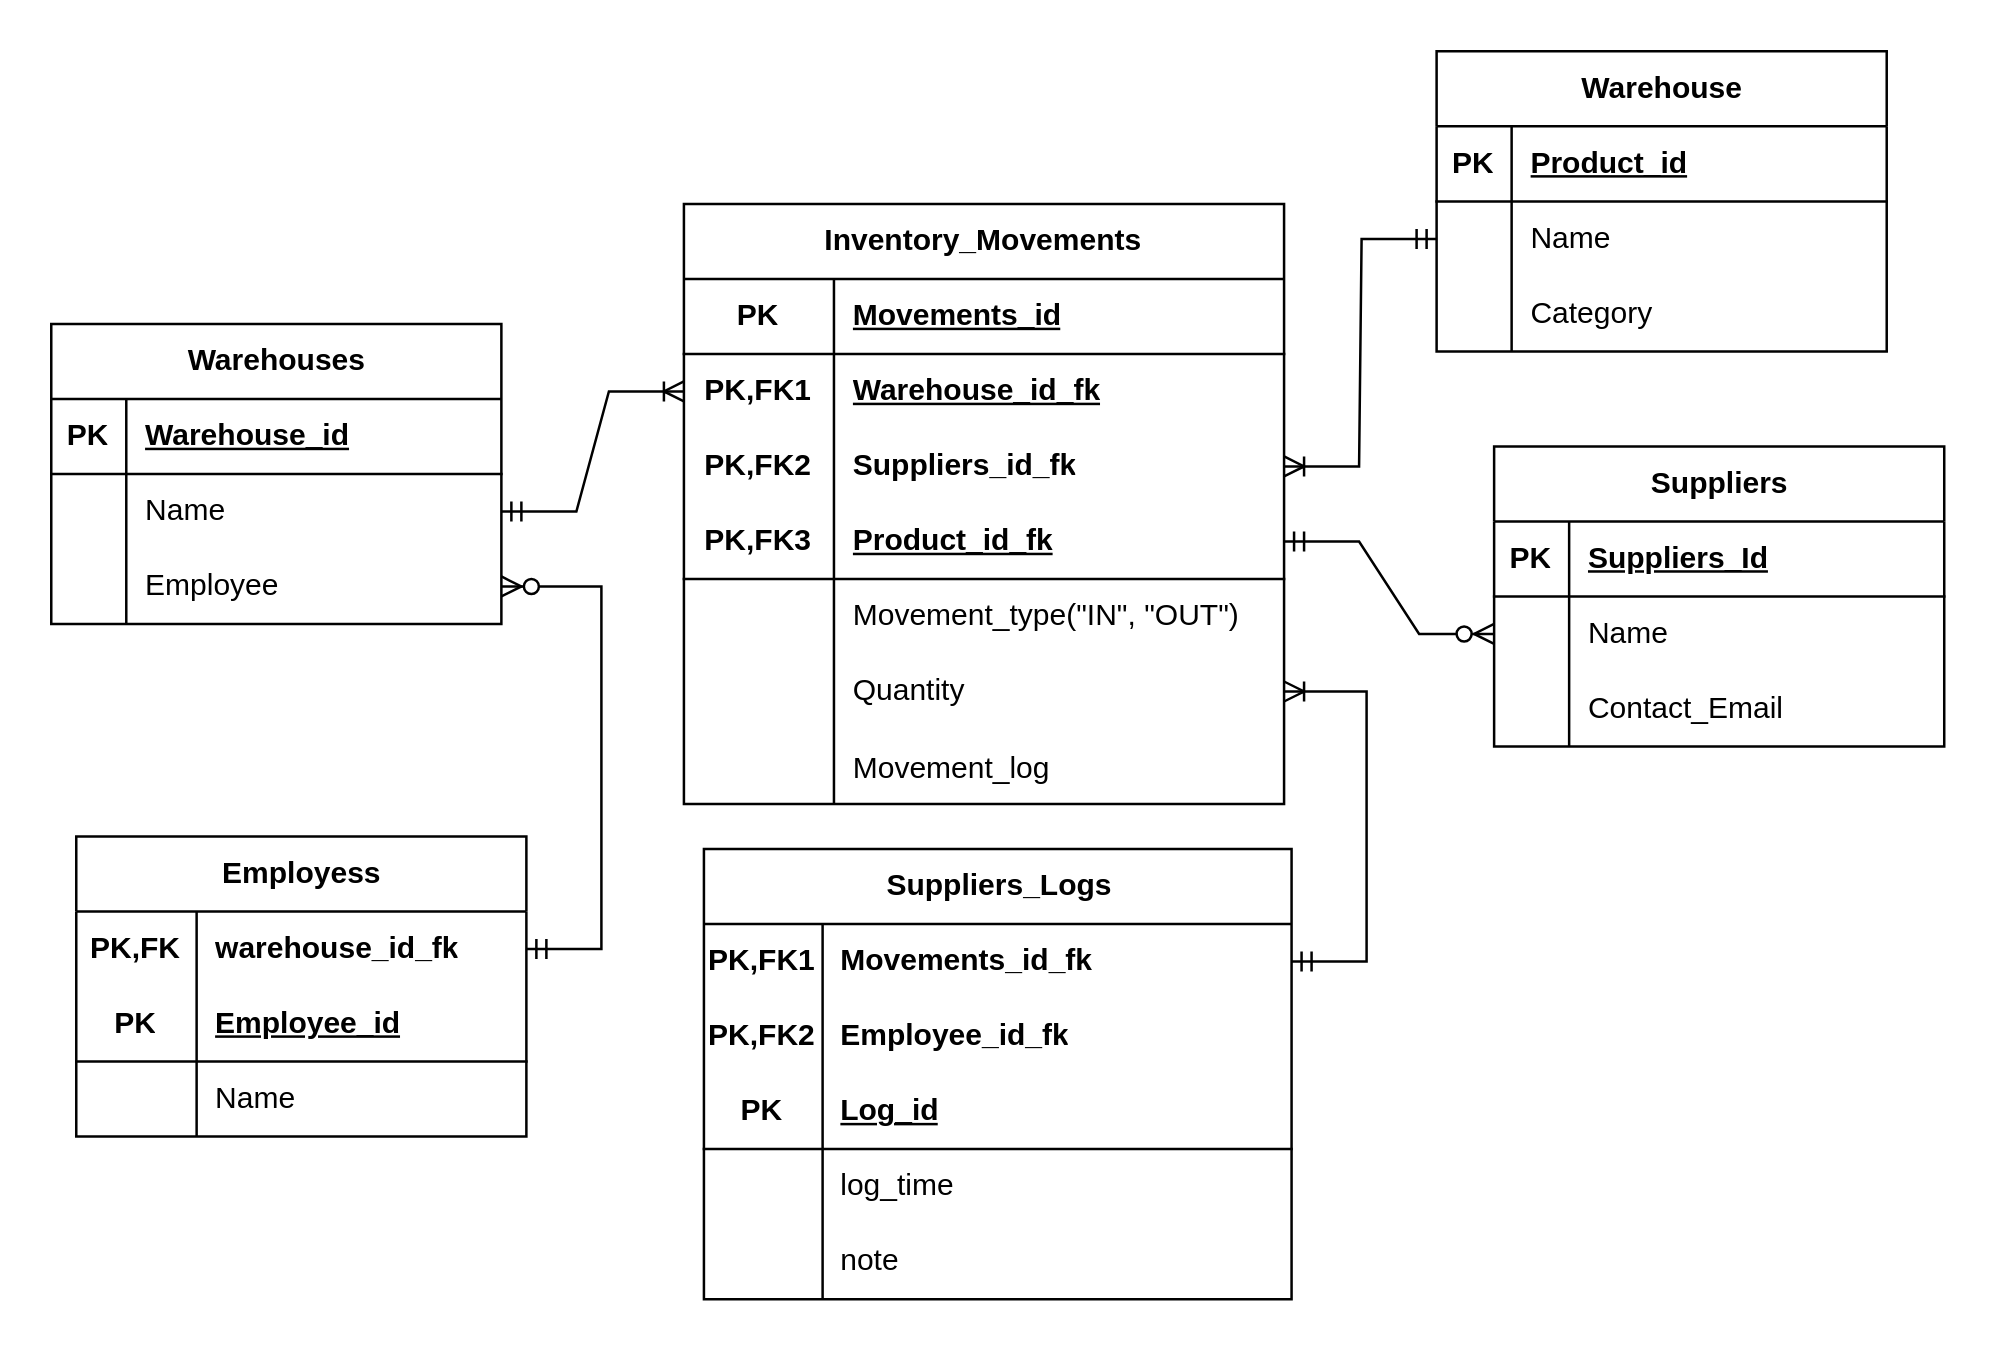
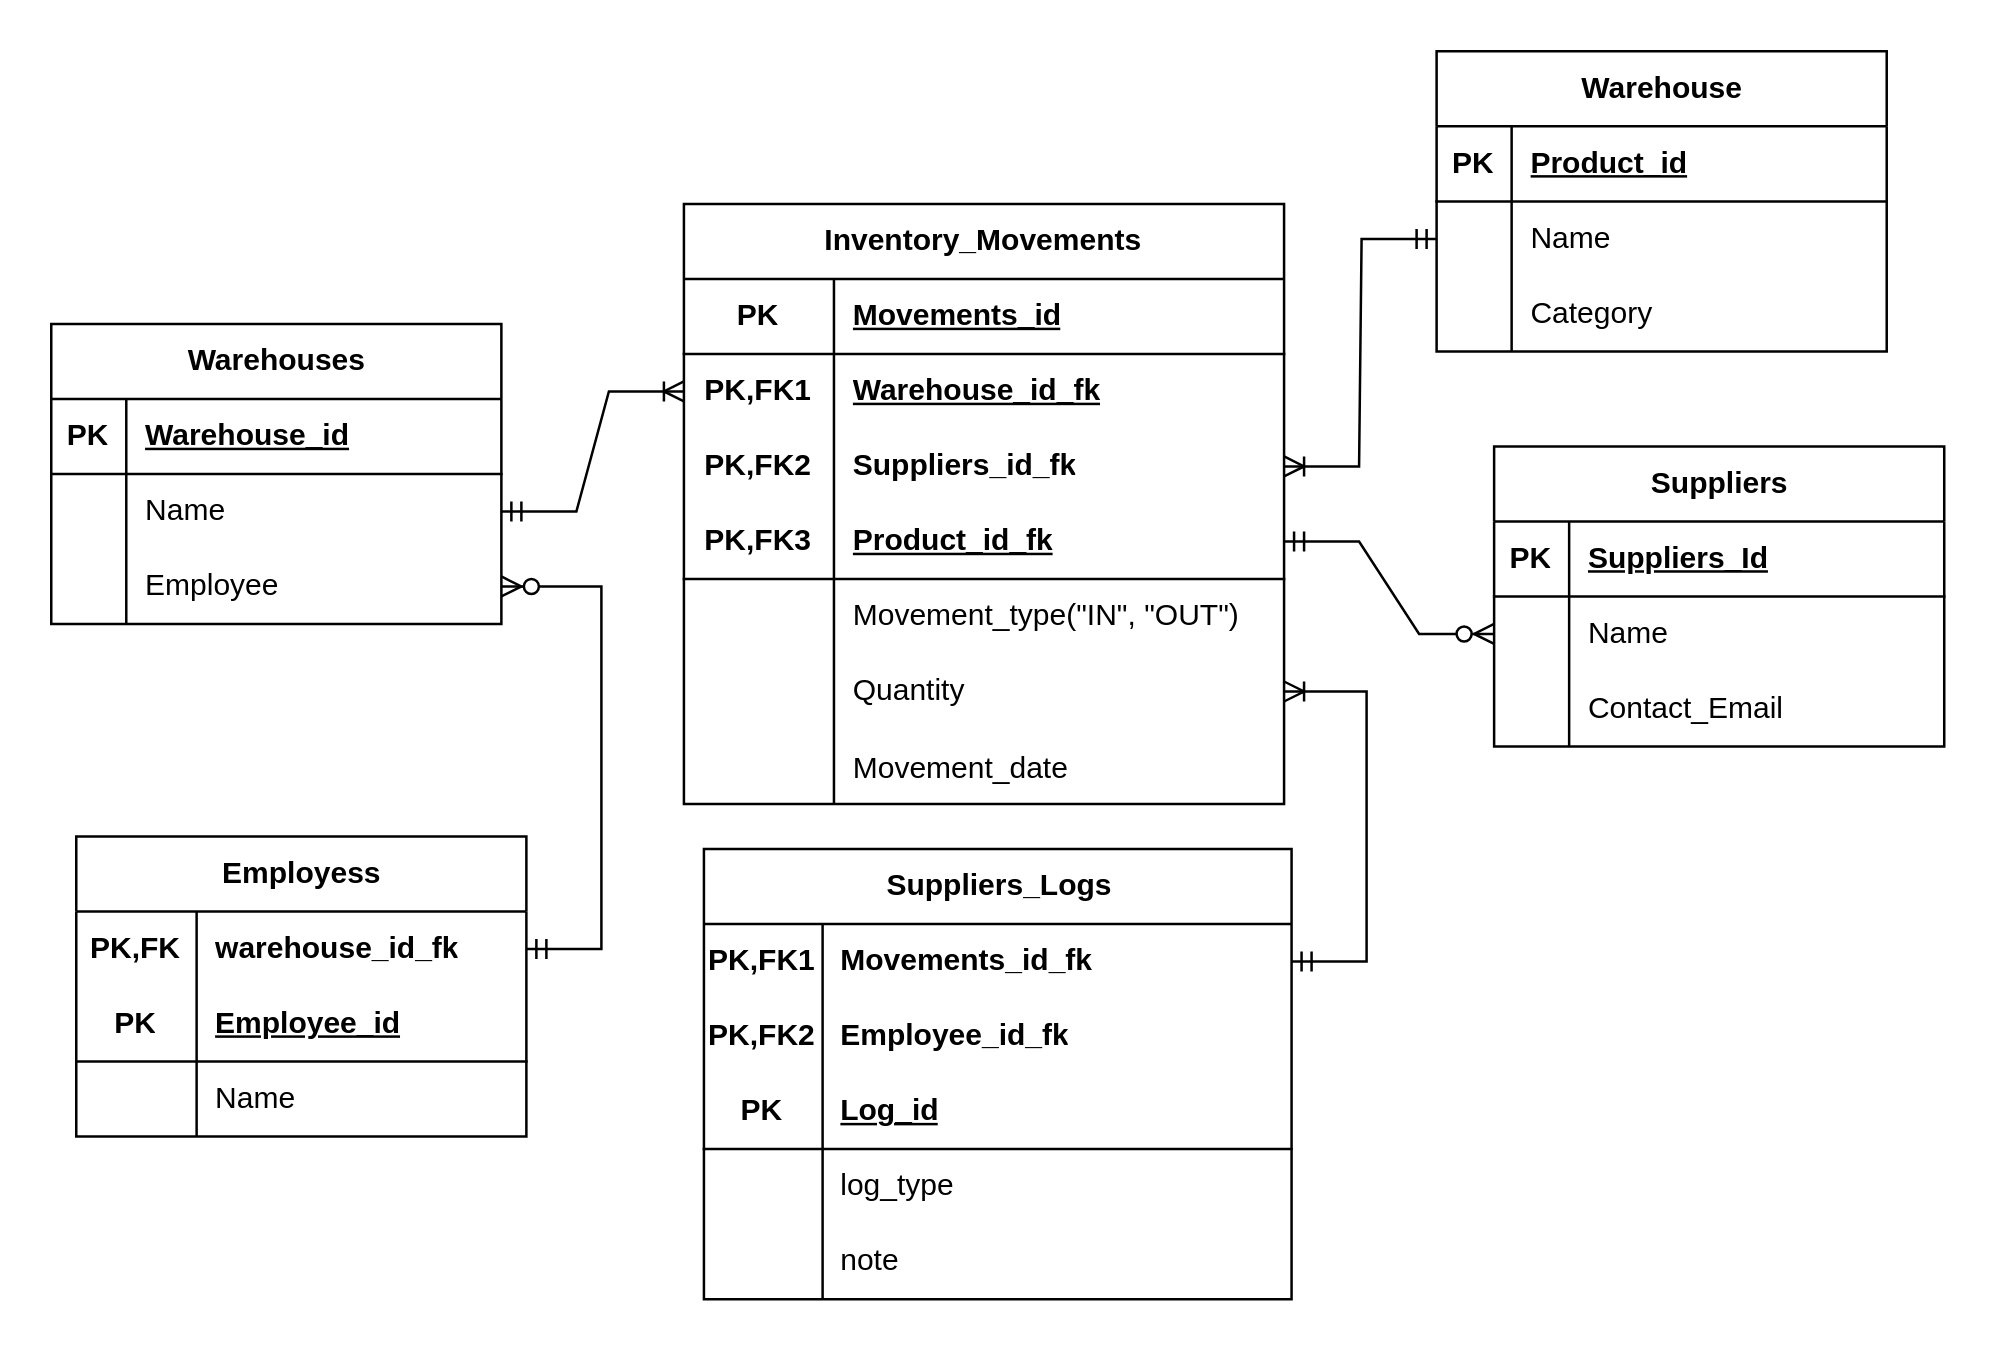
node "Movement_log": label "Movement_log" -> "Movement_date"
node "log_time": label "log_time" -> "log_type"
